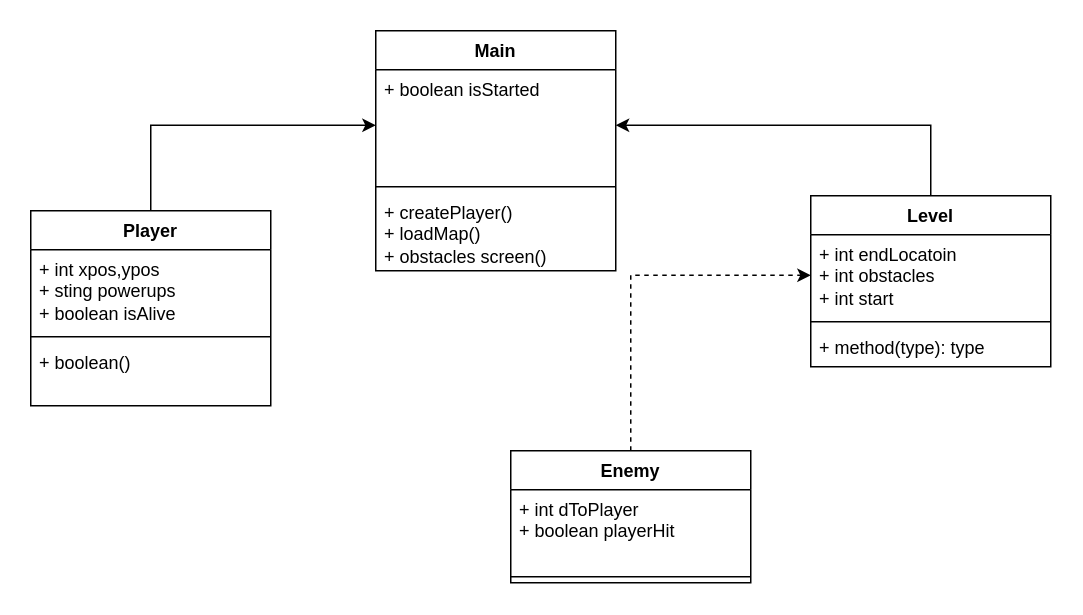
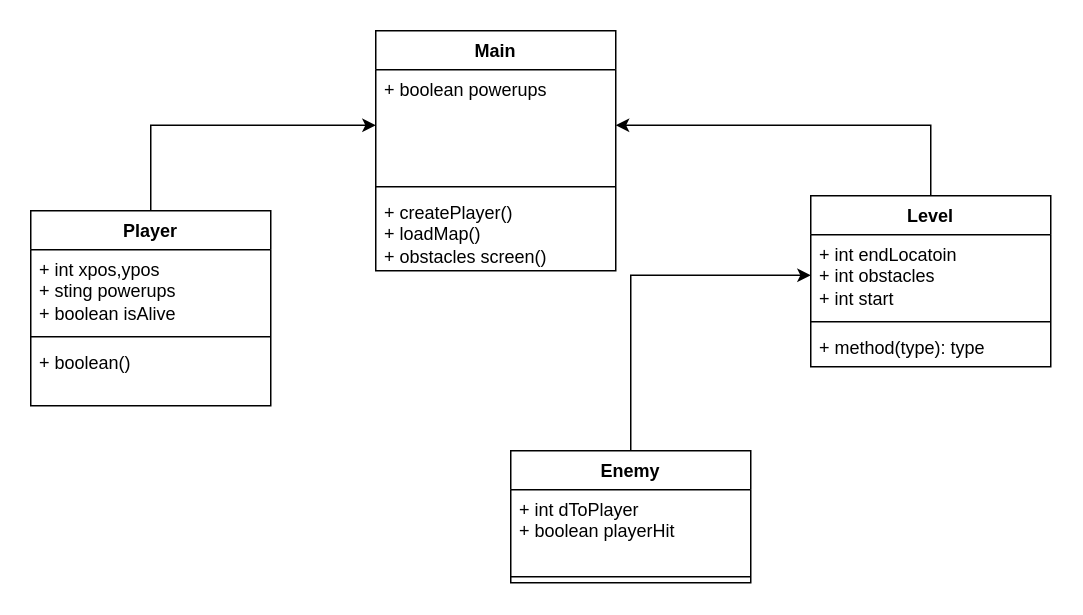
node "+ boolean isStarted": label "+ boolean isStarted" -> "+ boolean powerups"
edge "Enemy" -> "+ int endLocatoin + int obstacles + int start": style dashed -> solid
